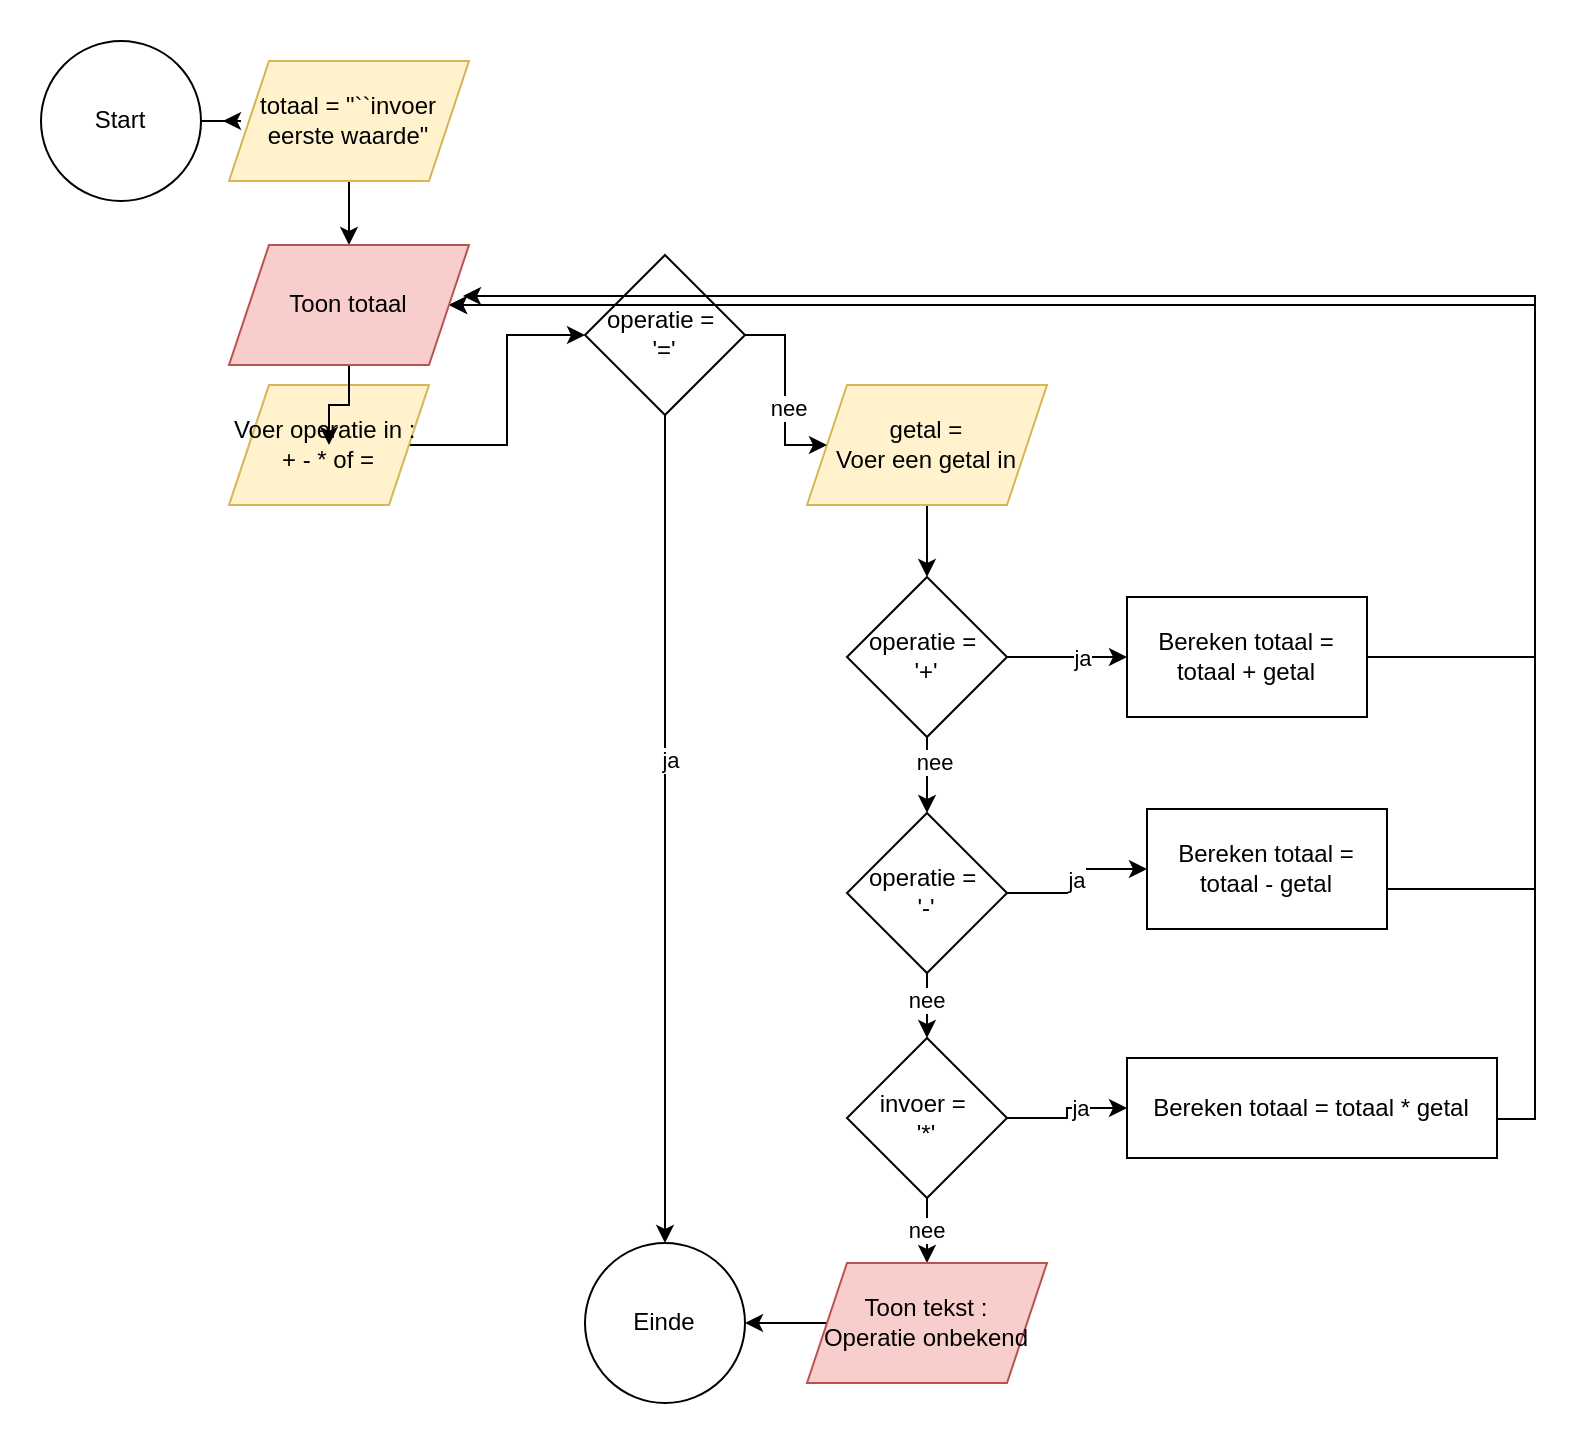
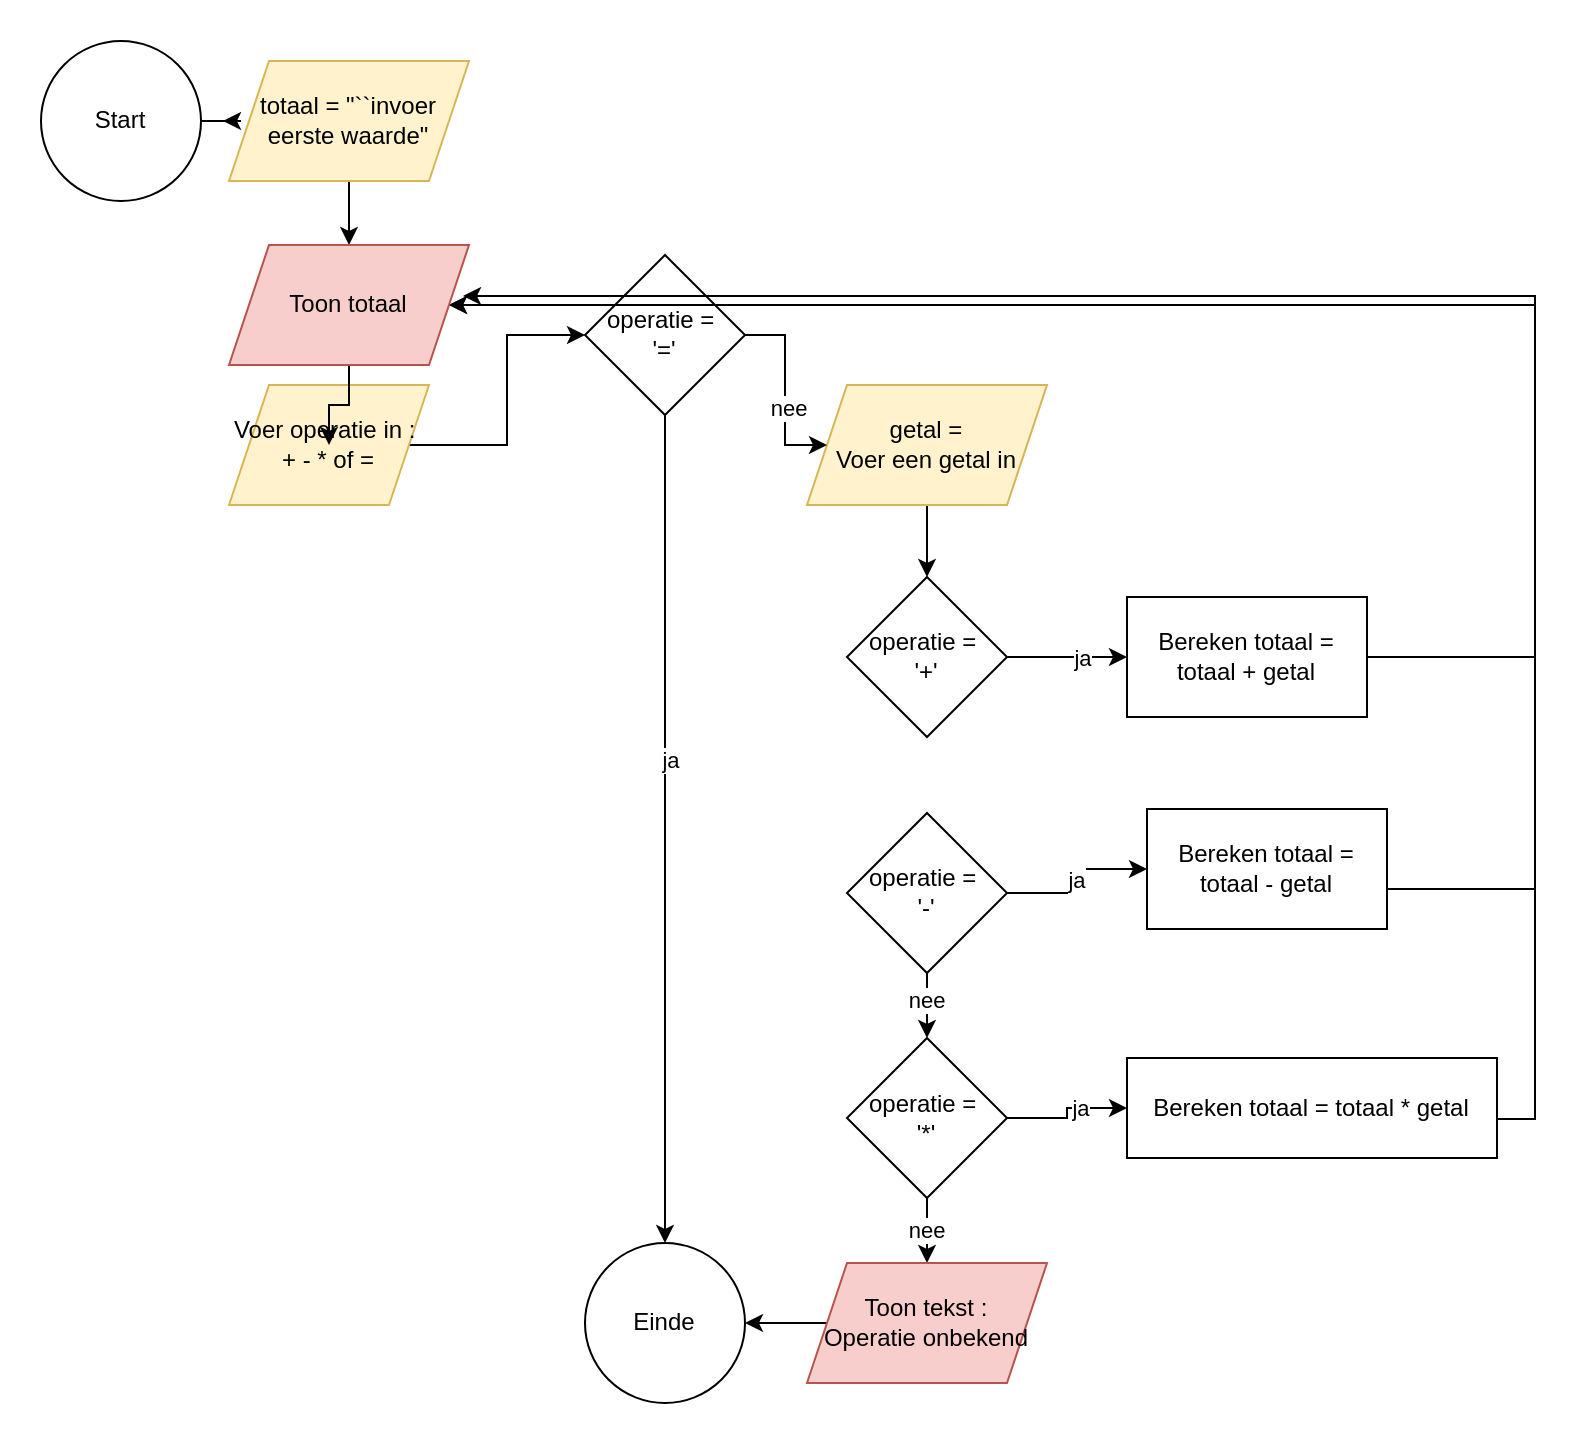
edge "operatie = '+'" -> "operatie = '-'": removed, label "nee"
node "invoer = '*'": label "invoer = '*'" -> "operatie = '*'"
